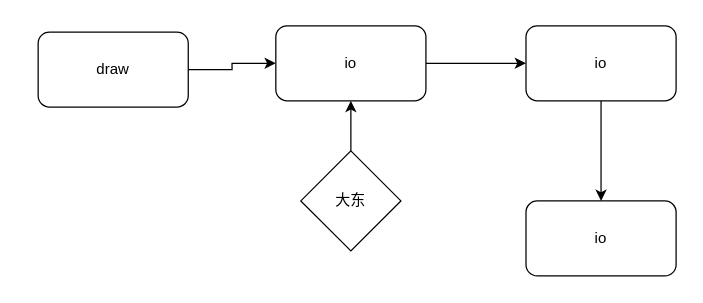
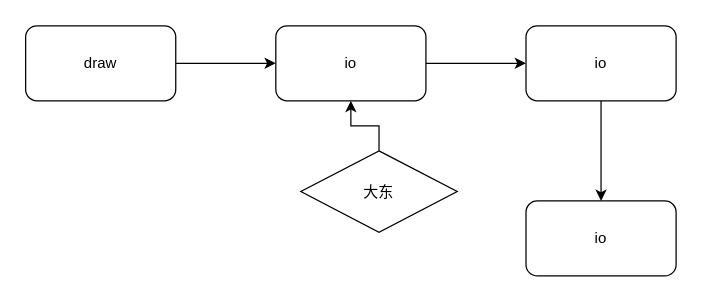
node "draw": moved (113, 69) -> (101, 63)
node "大东": size 100x100 -> 156x81
